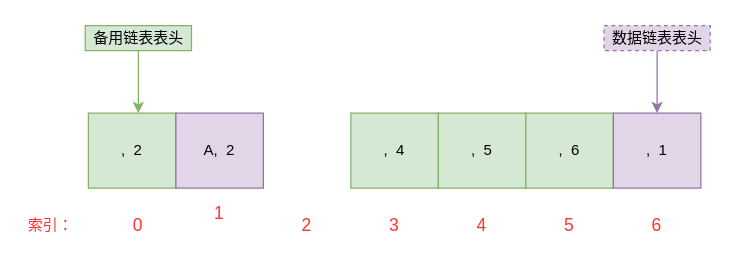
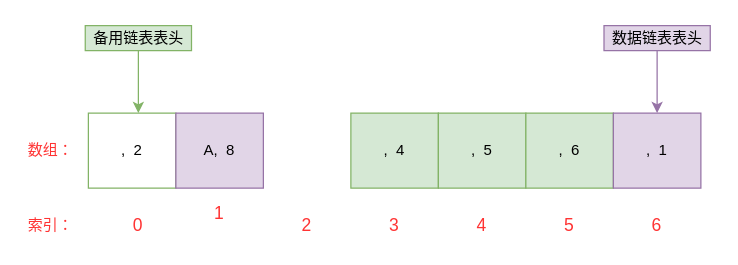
node "数据链表表头": style dashed -> solid
node "数组：": added
node ", 2": fillcolor #d5e8d4 -> #ffffff
node "A, 2": label "A, 2" -> "A, 8"
